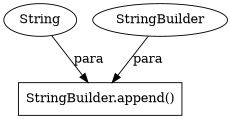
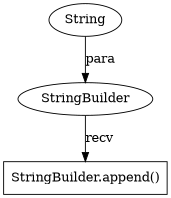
edge "String" -> "StringBuilder.append()": now "String" -> "StringBuilder"
edge "StringBuilder" -> "StringBuilder.append()": label "para" -> "recv"
